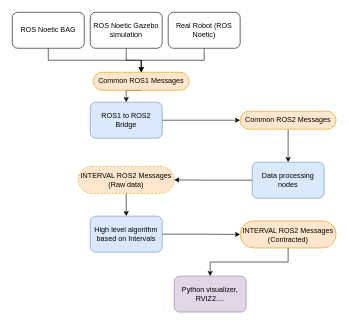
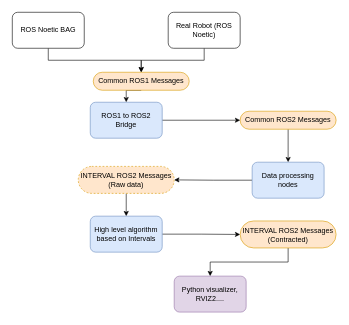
node "ROS Noetic Gazebo simulation": removed
edge "ROS Noetic Gazebo simulation" -> "Common ROS1 Messages": removed
